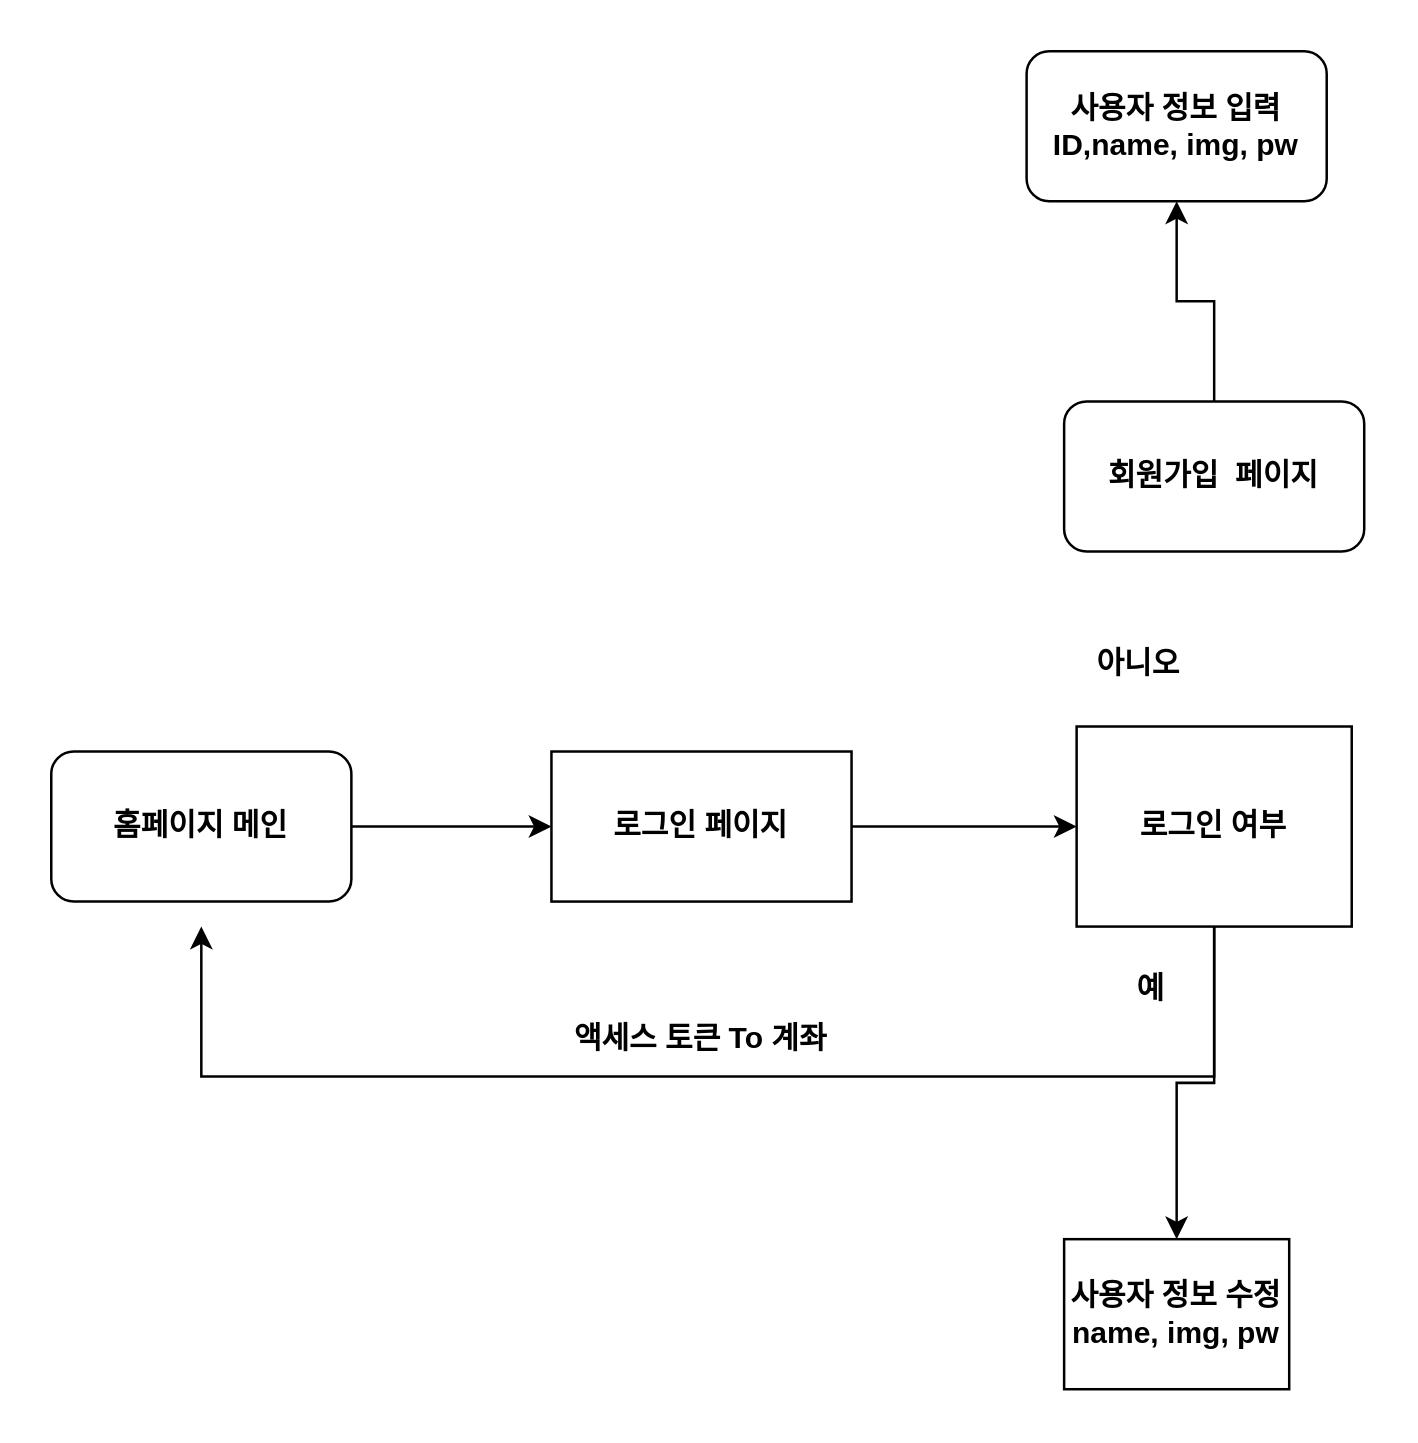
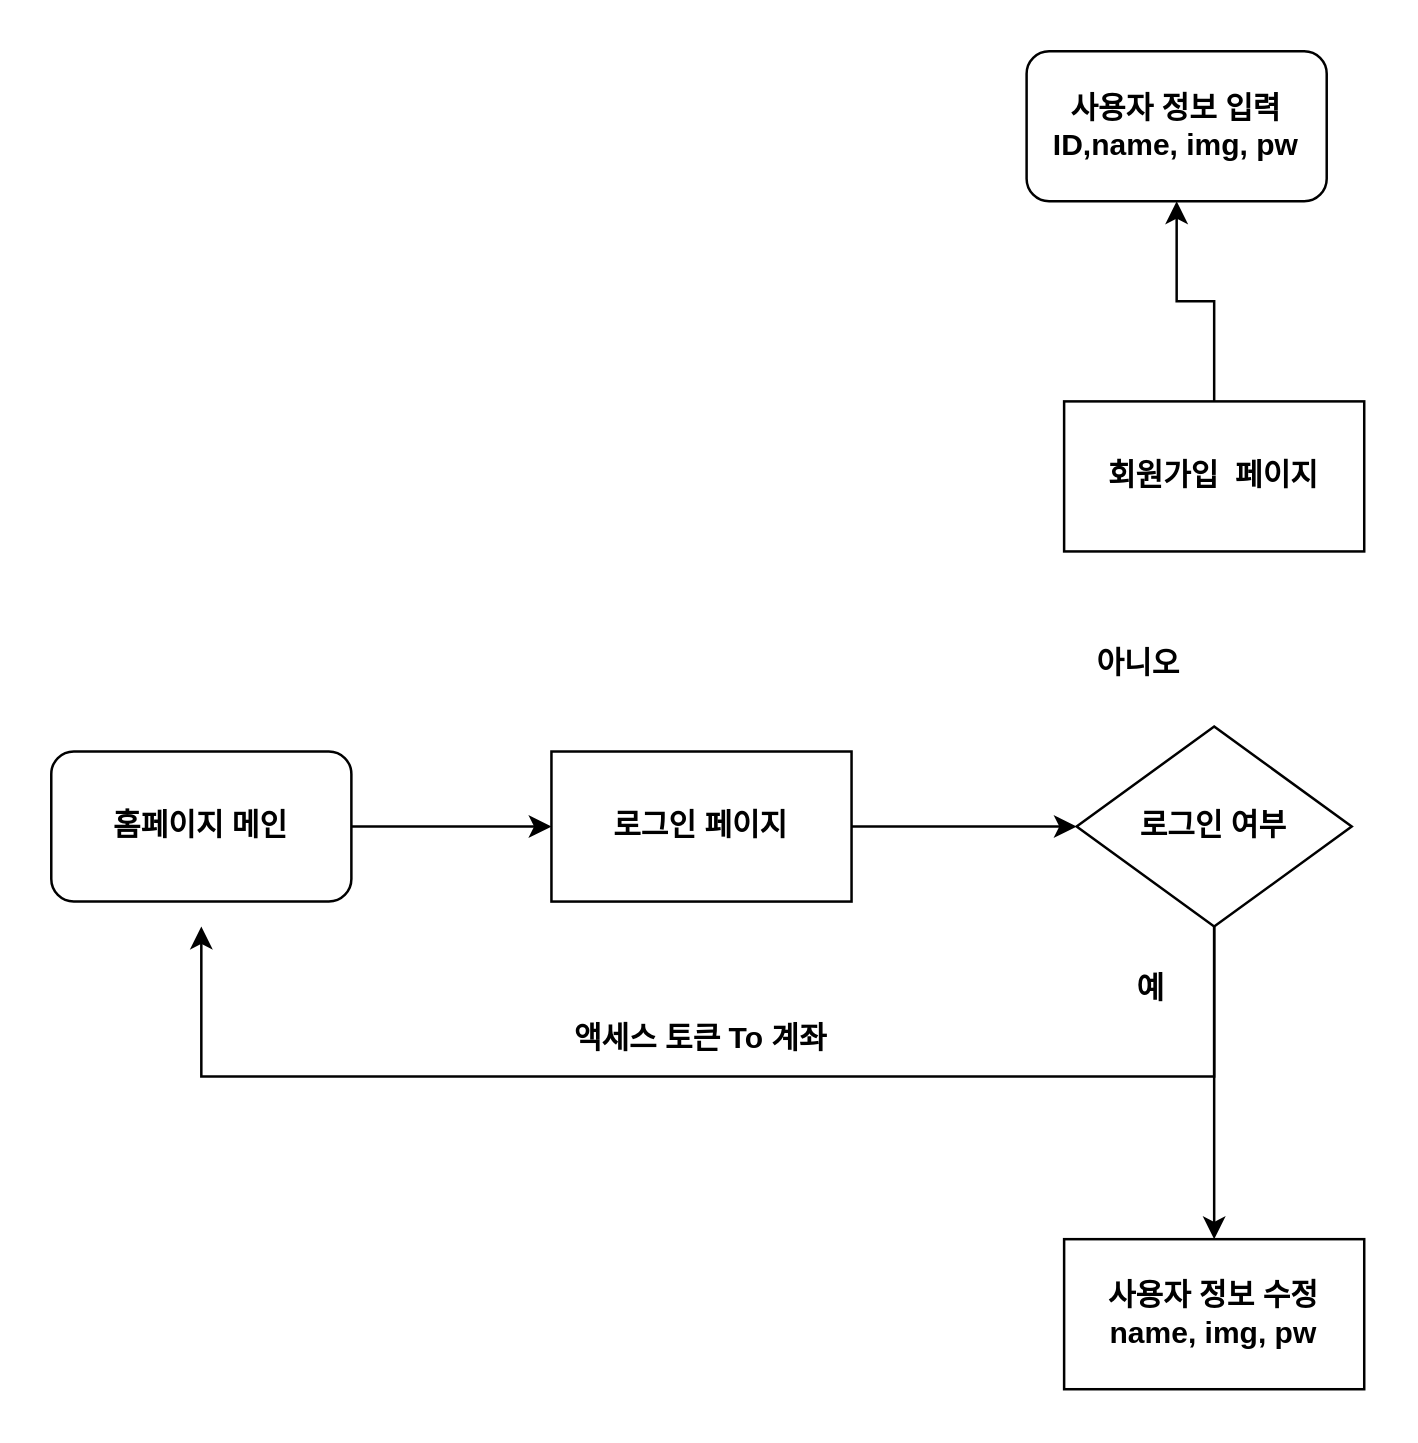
node "회원가입 페이지": shape rounded rectangle -> rectangle
node "로그인 여부": shape rectangle -> diamond
node "사용자 정보 수정 name, img, pw": size 225x150 -> 300x150
